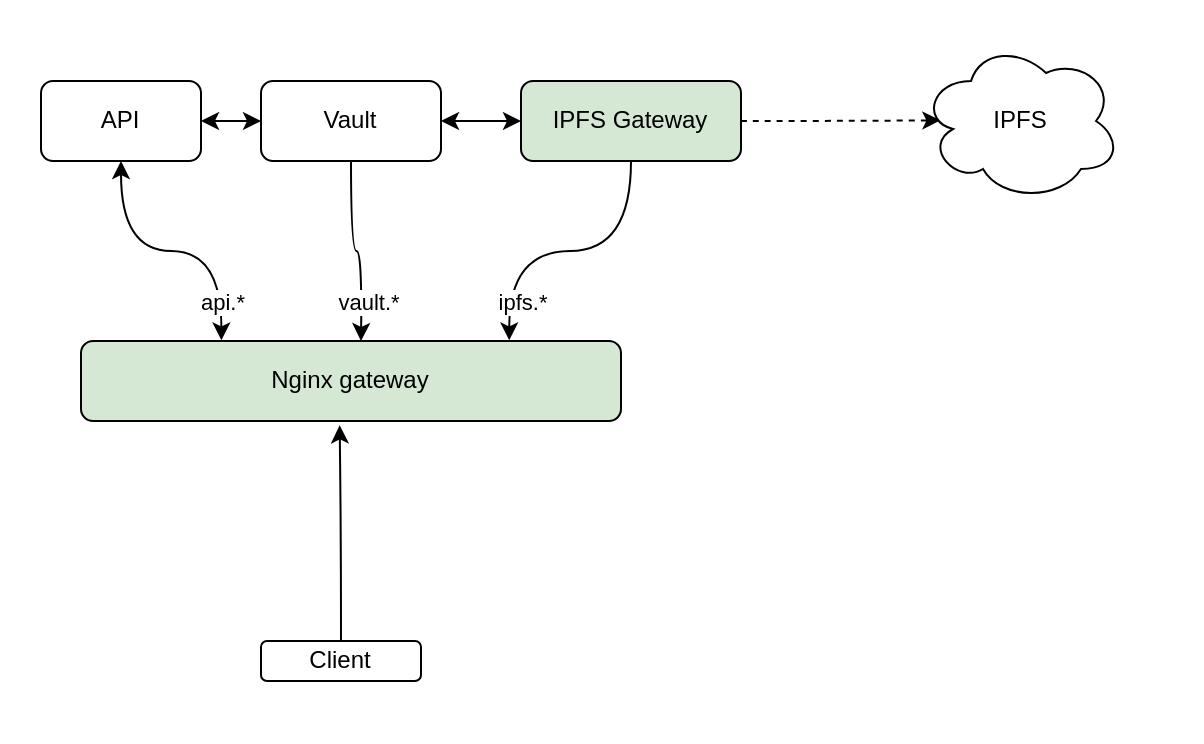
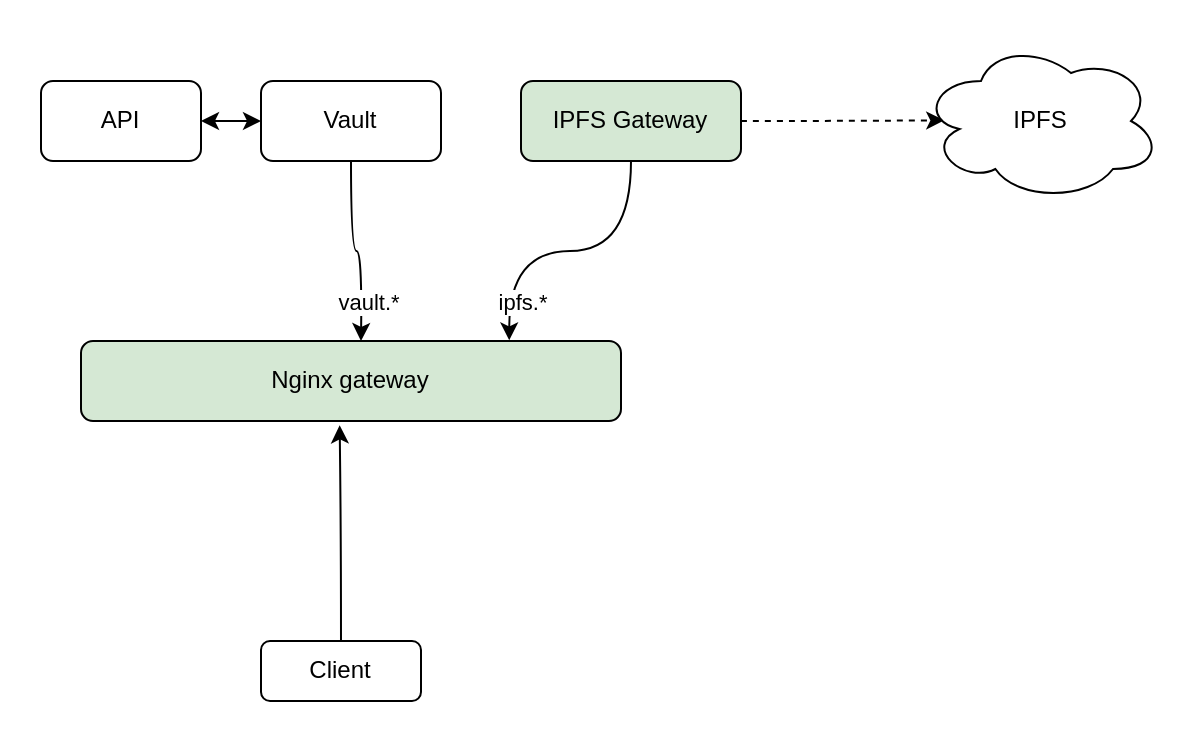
edge "Vault" -- "IPFS Gateway": removed
node "IPFS": size 200x160 -> 240x160
edge "API" -- "Nginx gateway": removed, label "api.*"
node "Client": size 160x40 -> 160x60
